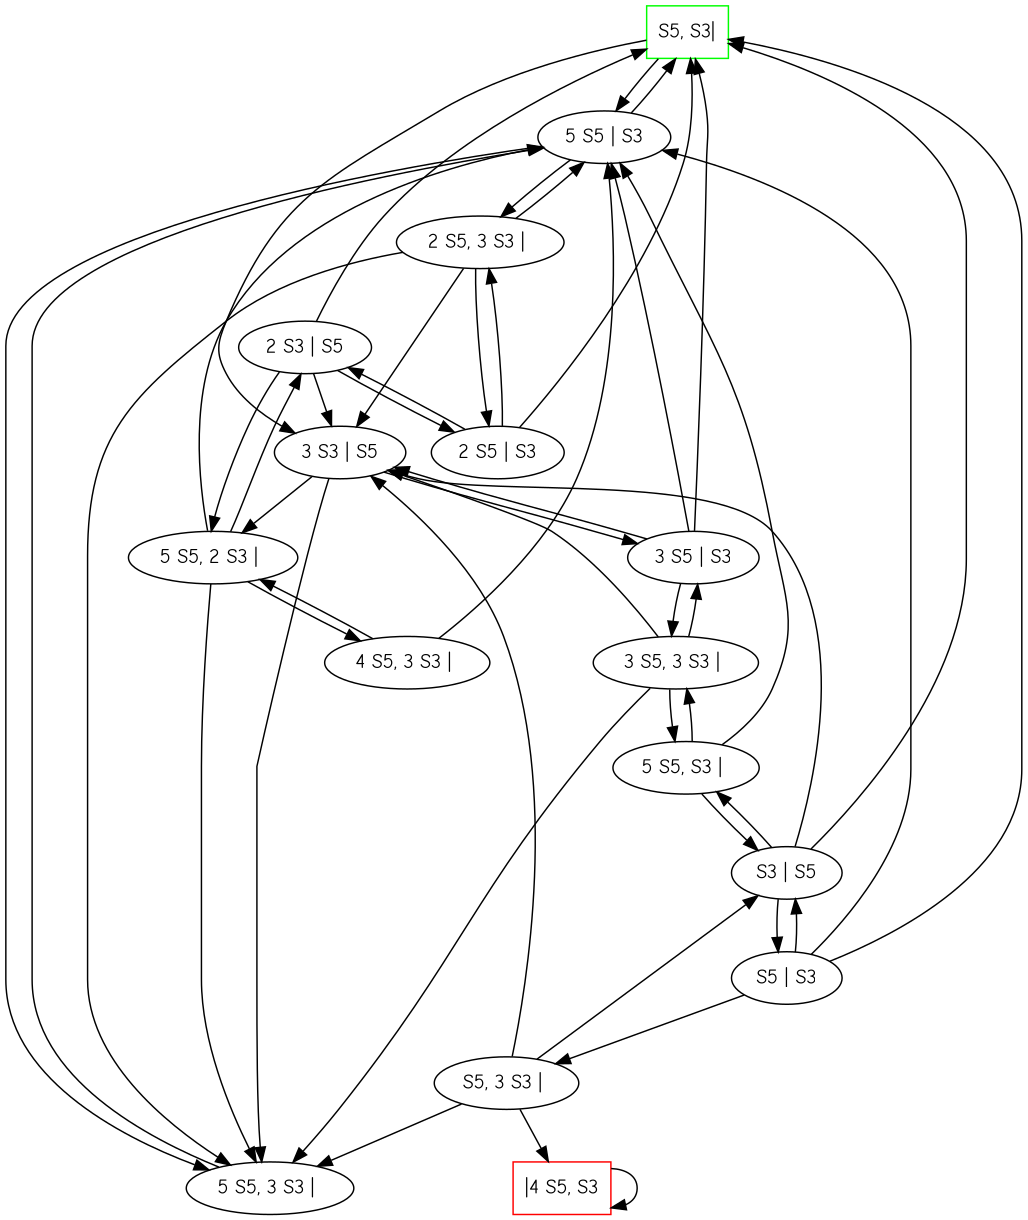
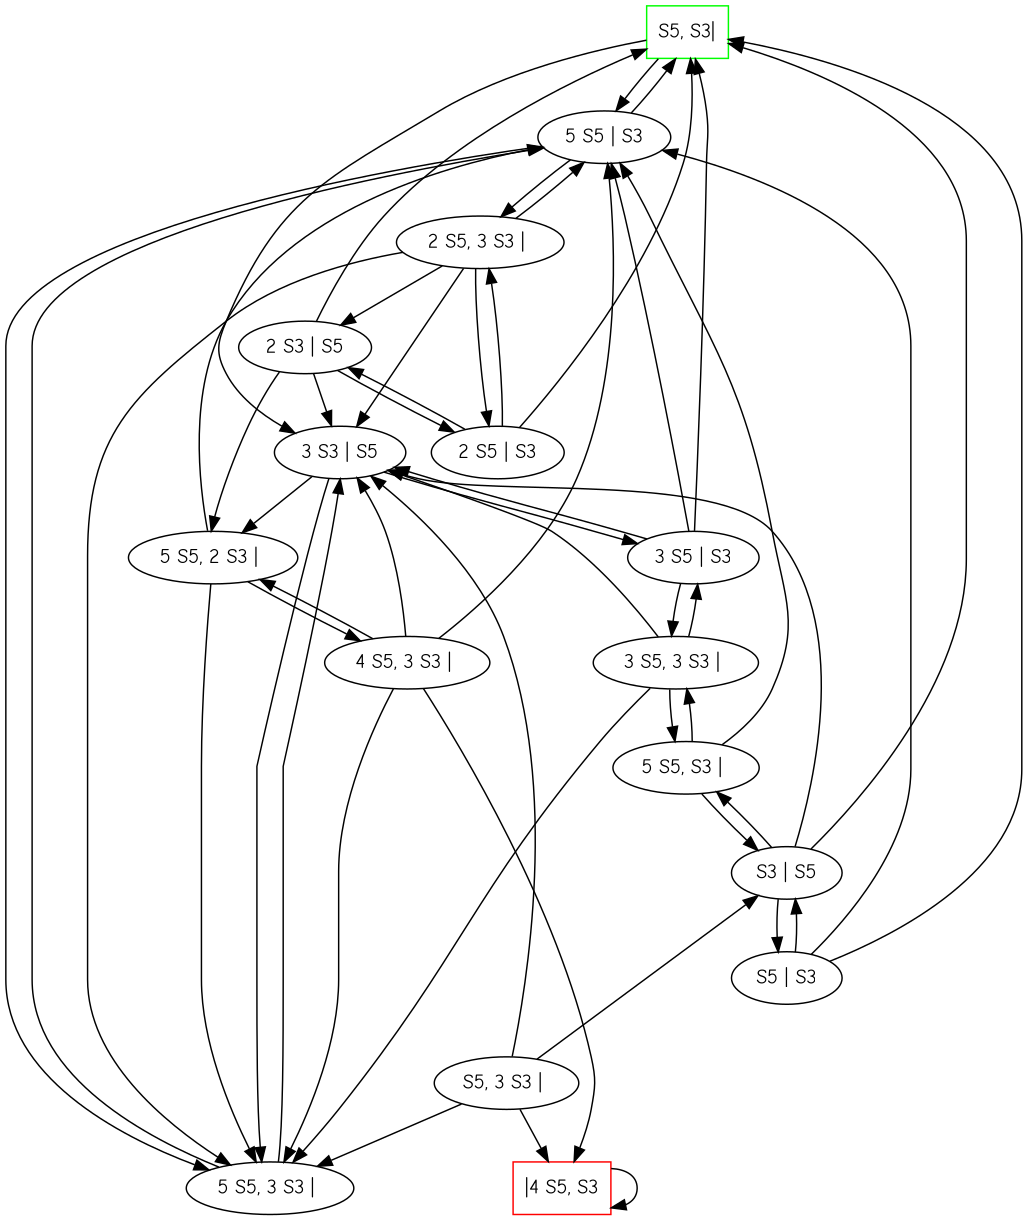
edge "5 S5, 2 S3 |" -> "2 S3 | S5": now "2 S5, 3 S3 |" -> "2 S3 | S5"
edge "4 S5, 3 S3 |" -> "3 S3 | S5": added
edge "5 S5, 3 S3 |" -> "3 S3 | S5": added
edge "4 S5, 3 S3 |" -> "|4 S5, S3": added
edge "4 S5, 3 S3 |" -> "5 S5, 3 S3 |": added
edge "S5 | S3" -> "S5, 3 S3 |": removed
